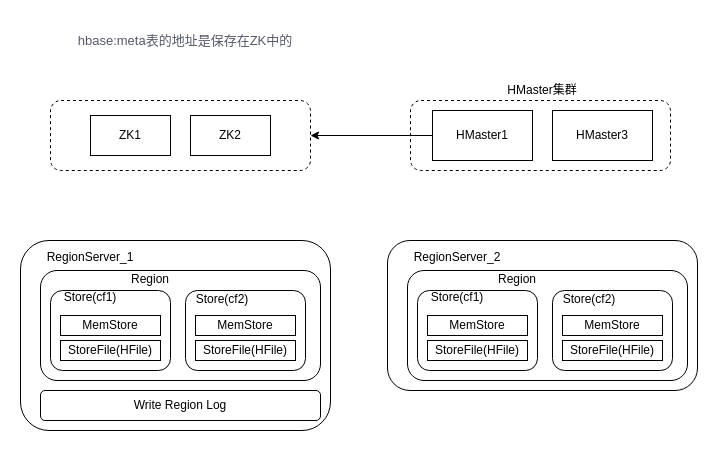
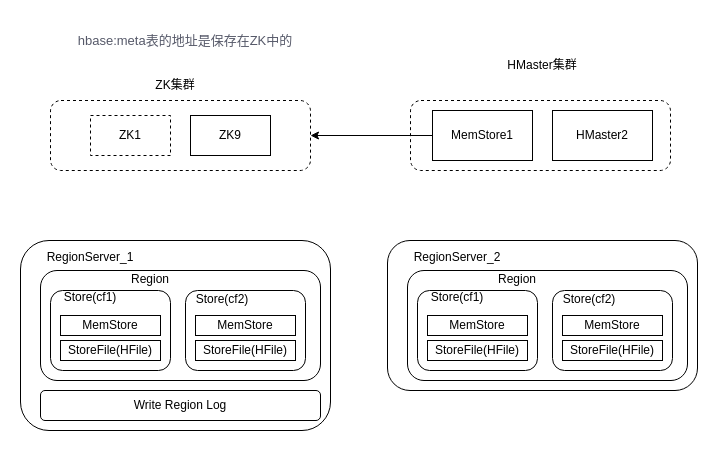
node "ZK集群": added
node "HMaster集群": moved (543, 91) -> (543, 66)
node "ZK1": style solid -> dashed
node "ZK2": label "ZK2" -> "ZK9"
node "HMaster1": label "HMaster1" -> "MemStore1"
node "HMaster3": label "HMaster3" -> "HMaster2"
